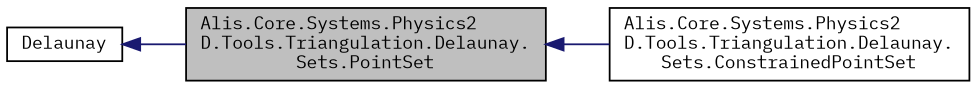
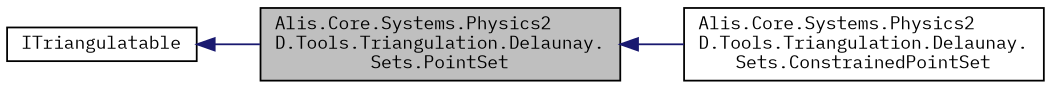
node "Delaunay": label "Delaunay" -> "ITriangulatable"
